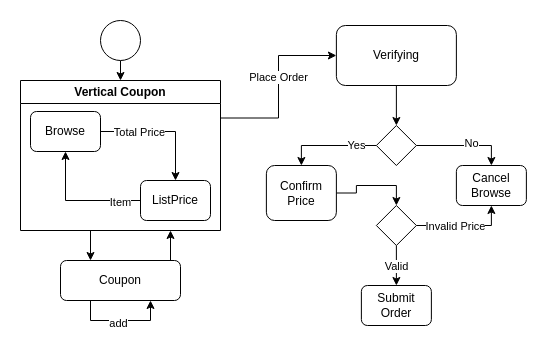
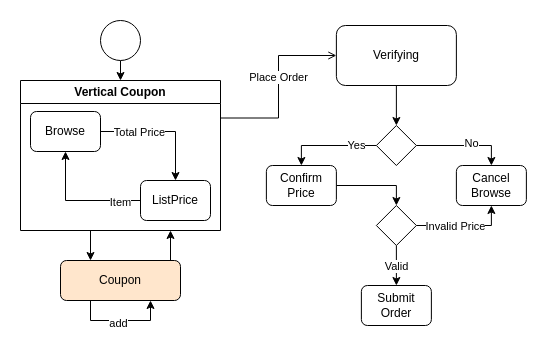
edge "Vertical Coupon" -> "Verifying": arrowhead classic -> open
node "Confirm Price": size 70x55 -> 70x40
node "Coupon": fillcolor #ffffff -> #ffe6cc
